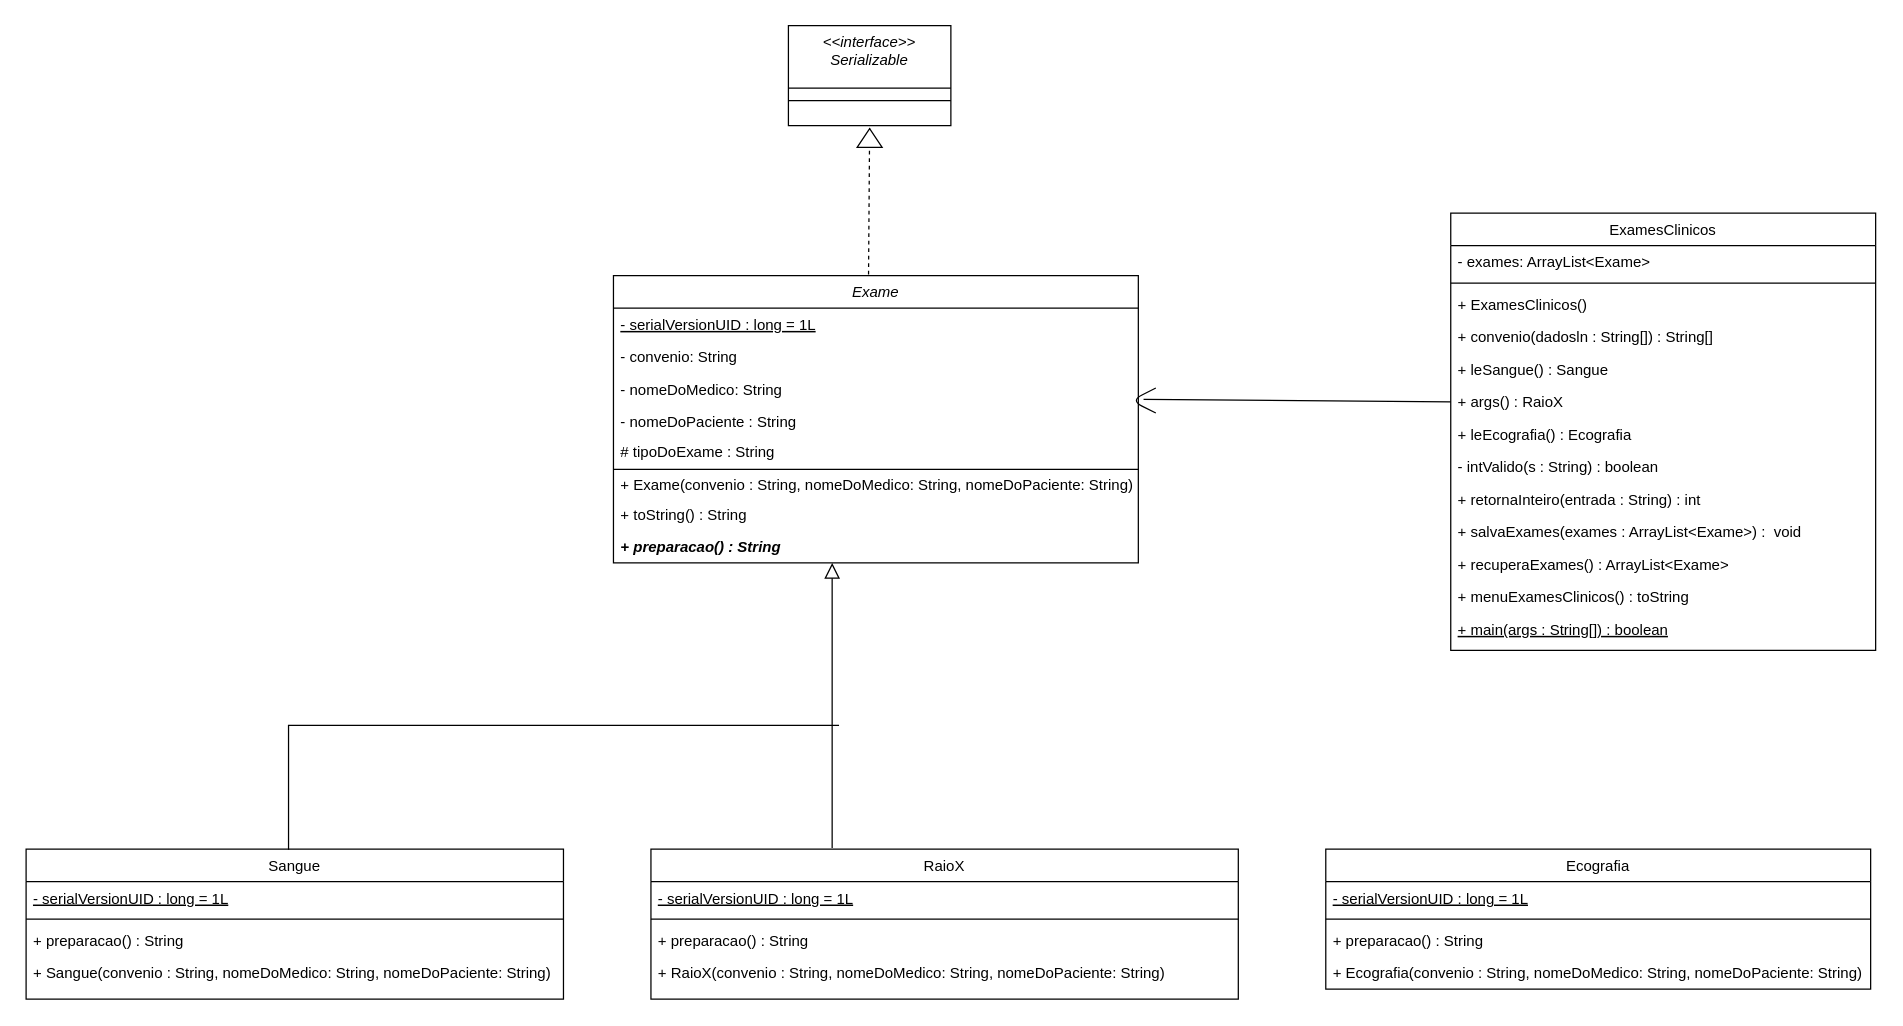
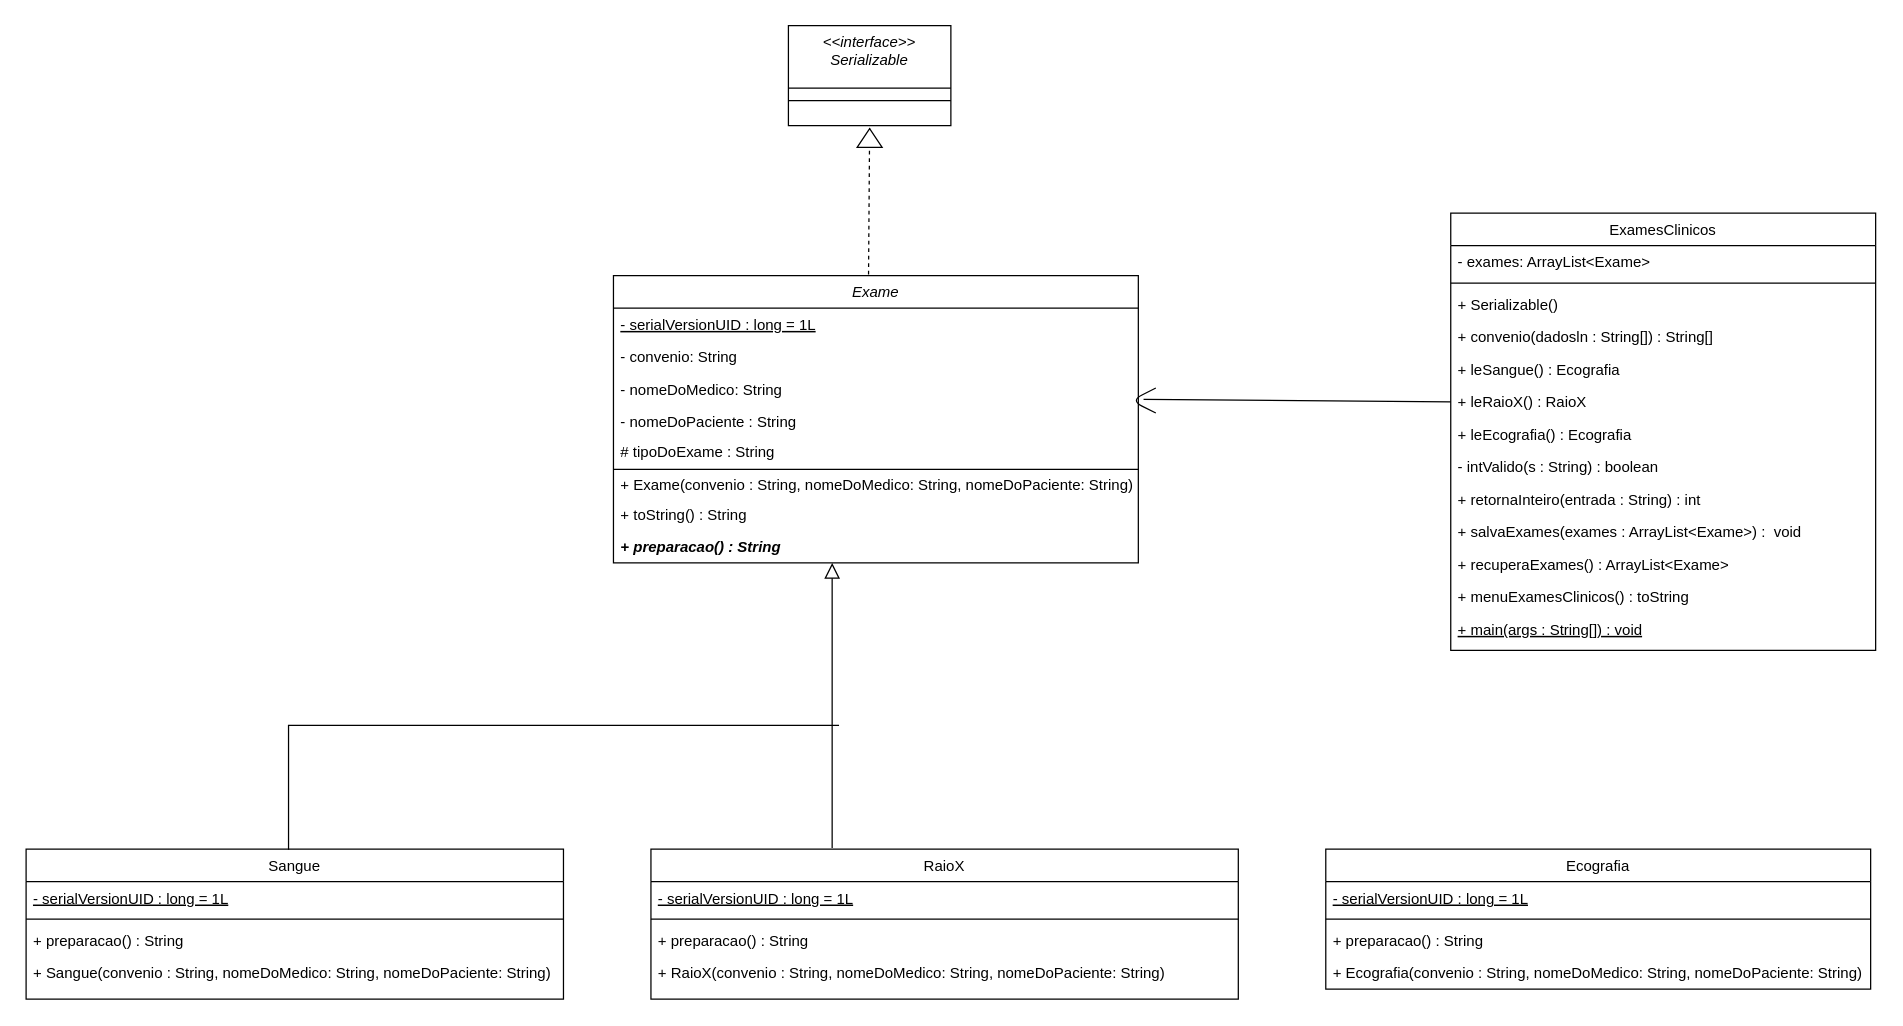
node "+ ExamesClinicos()": label "+ ExamesClinicos()" -> "+ Serializable()"
node "+ leSangue() : Sangue": label "+ leSangue() : Sangue" -> "+ leSangue() : Ecografia"
node "+ args() : RaioX": label "+ args() : RaioX" -> "+ leRaioX() : RaioX"
node "+ main(args : String[]) : boolean": label "+ main(args : String[]) : boolean" -> "+ main(args : String[]) : void"
